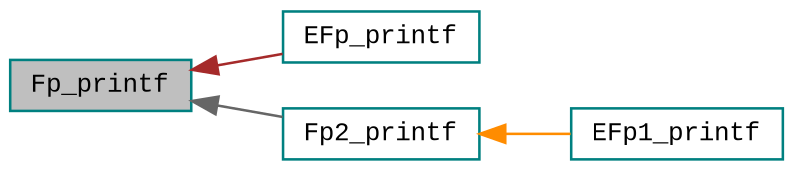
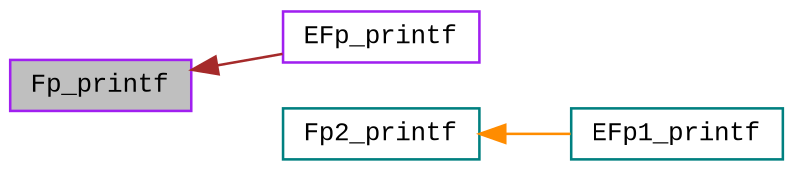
node "EFp_printf": color teal -> purple
node "Fp_printf": color teal -> purple
edge "Fp2_printf" -> "Fp_printf": removed
